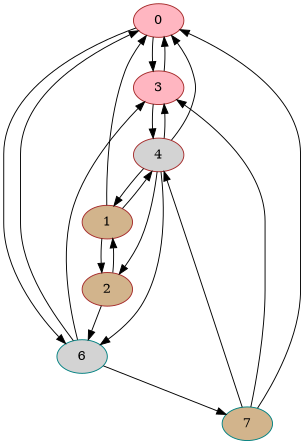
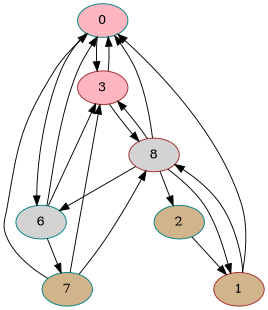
node "0": color brown -> teal
node "4": label "4" -> "8"
edge "1" -> "2": removed
node "2": color brown -> teal
edge "2" -> "6": removed
